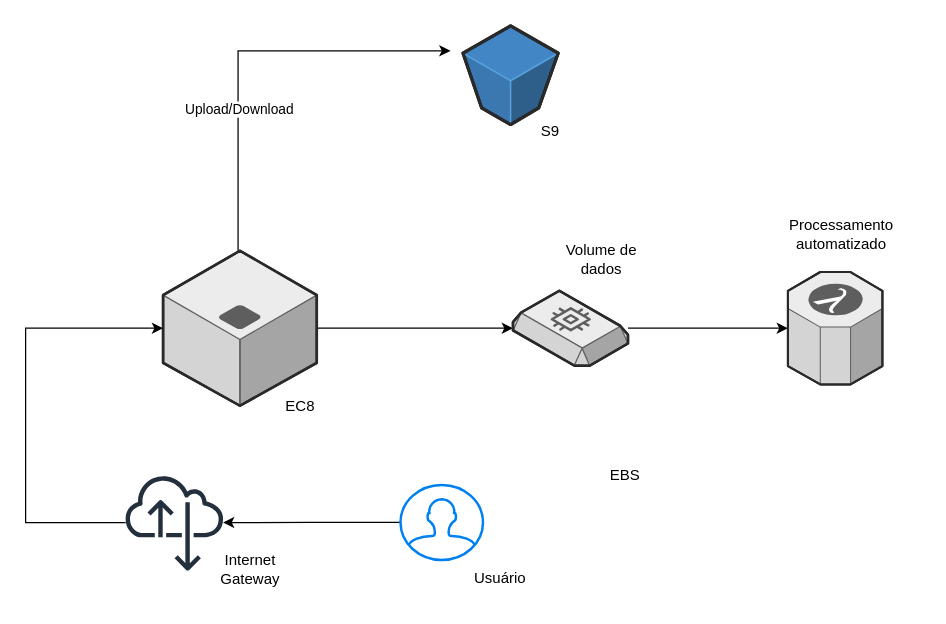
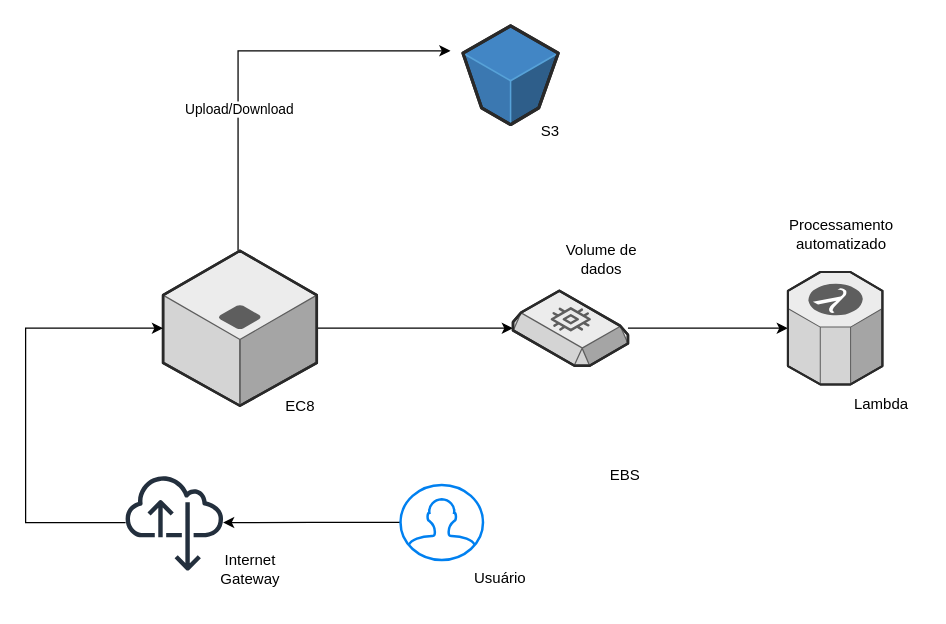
node "S9": label "S9" -> "S3"
node "Lambda": added
